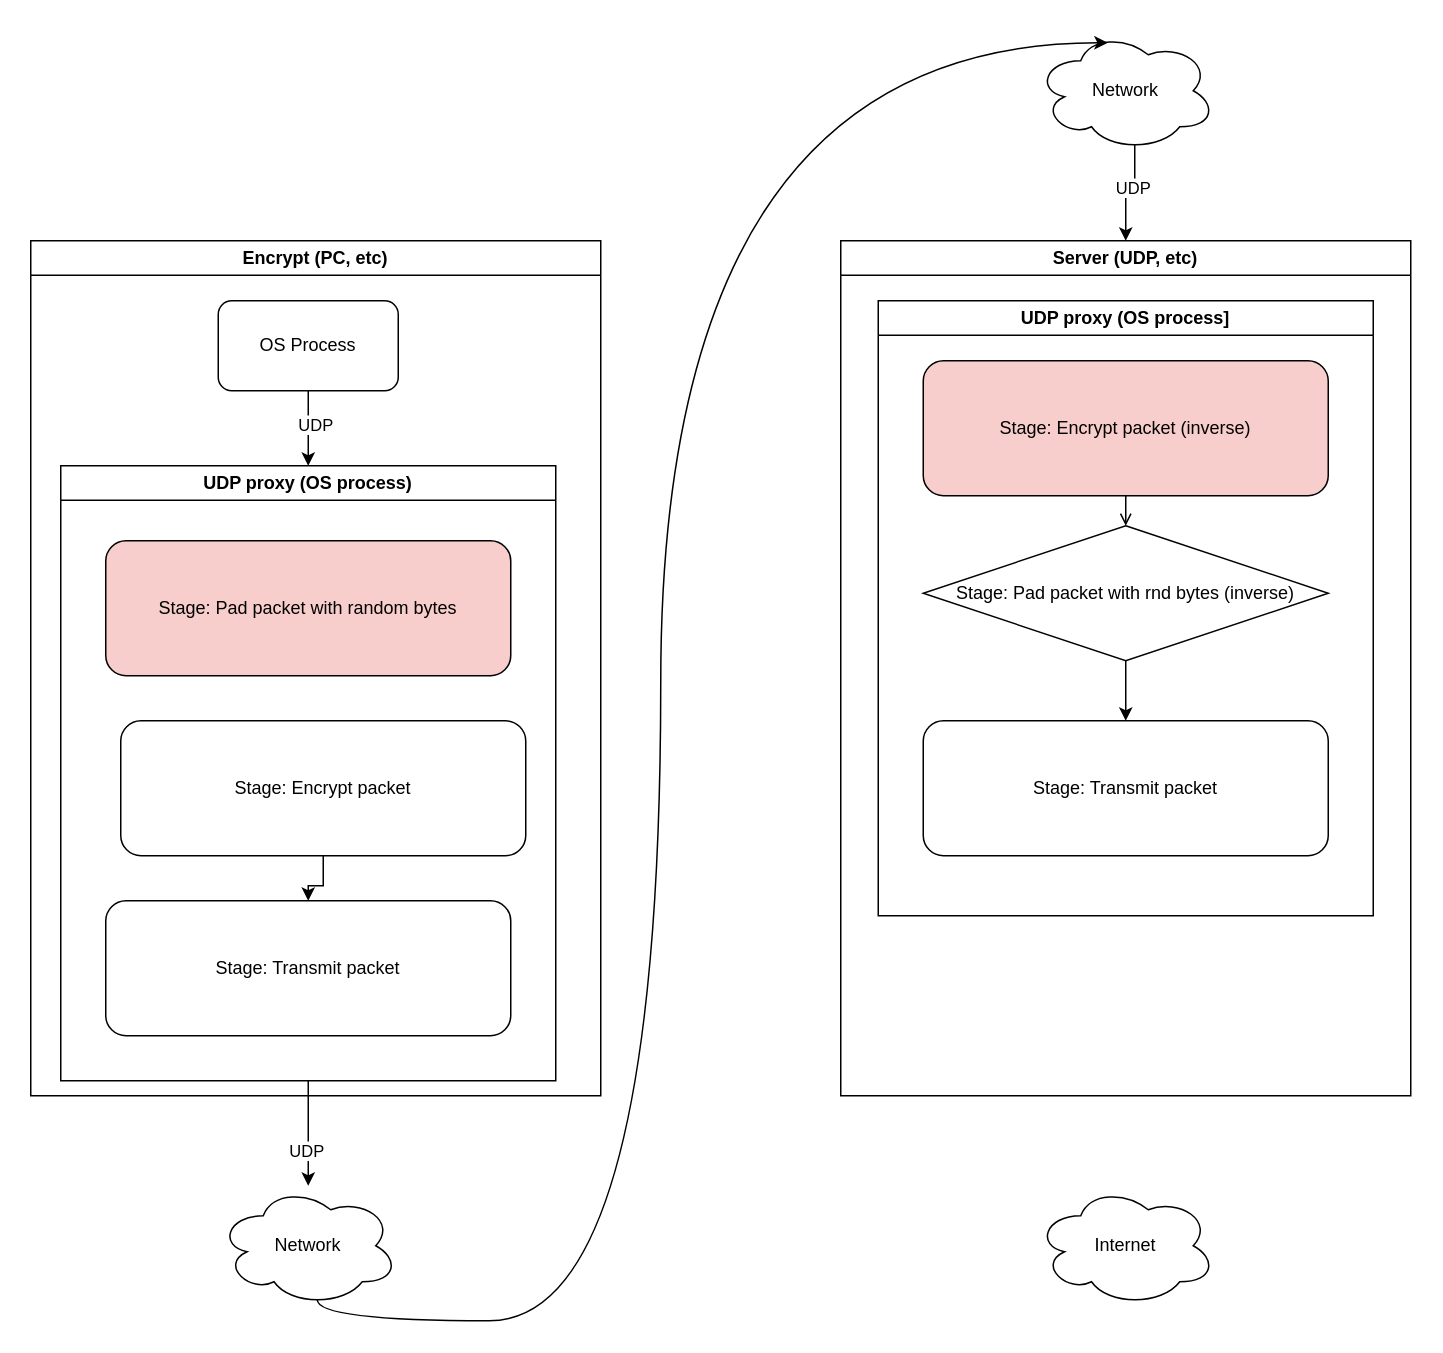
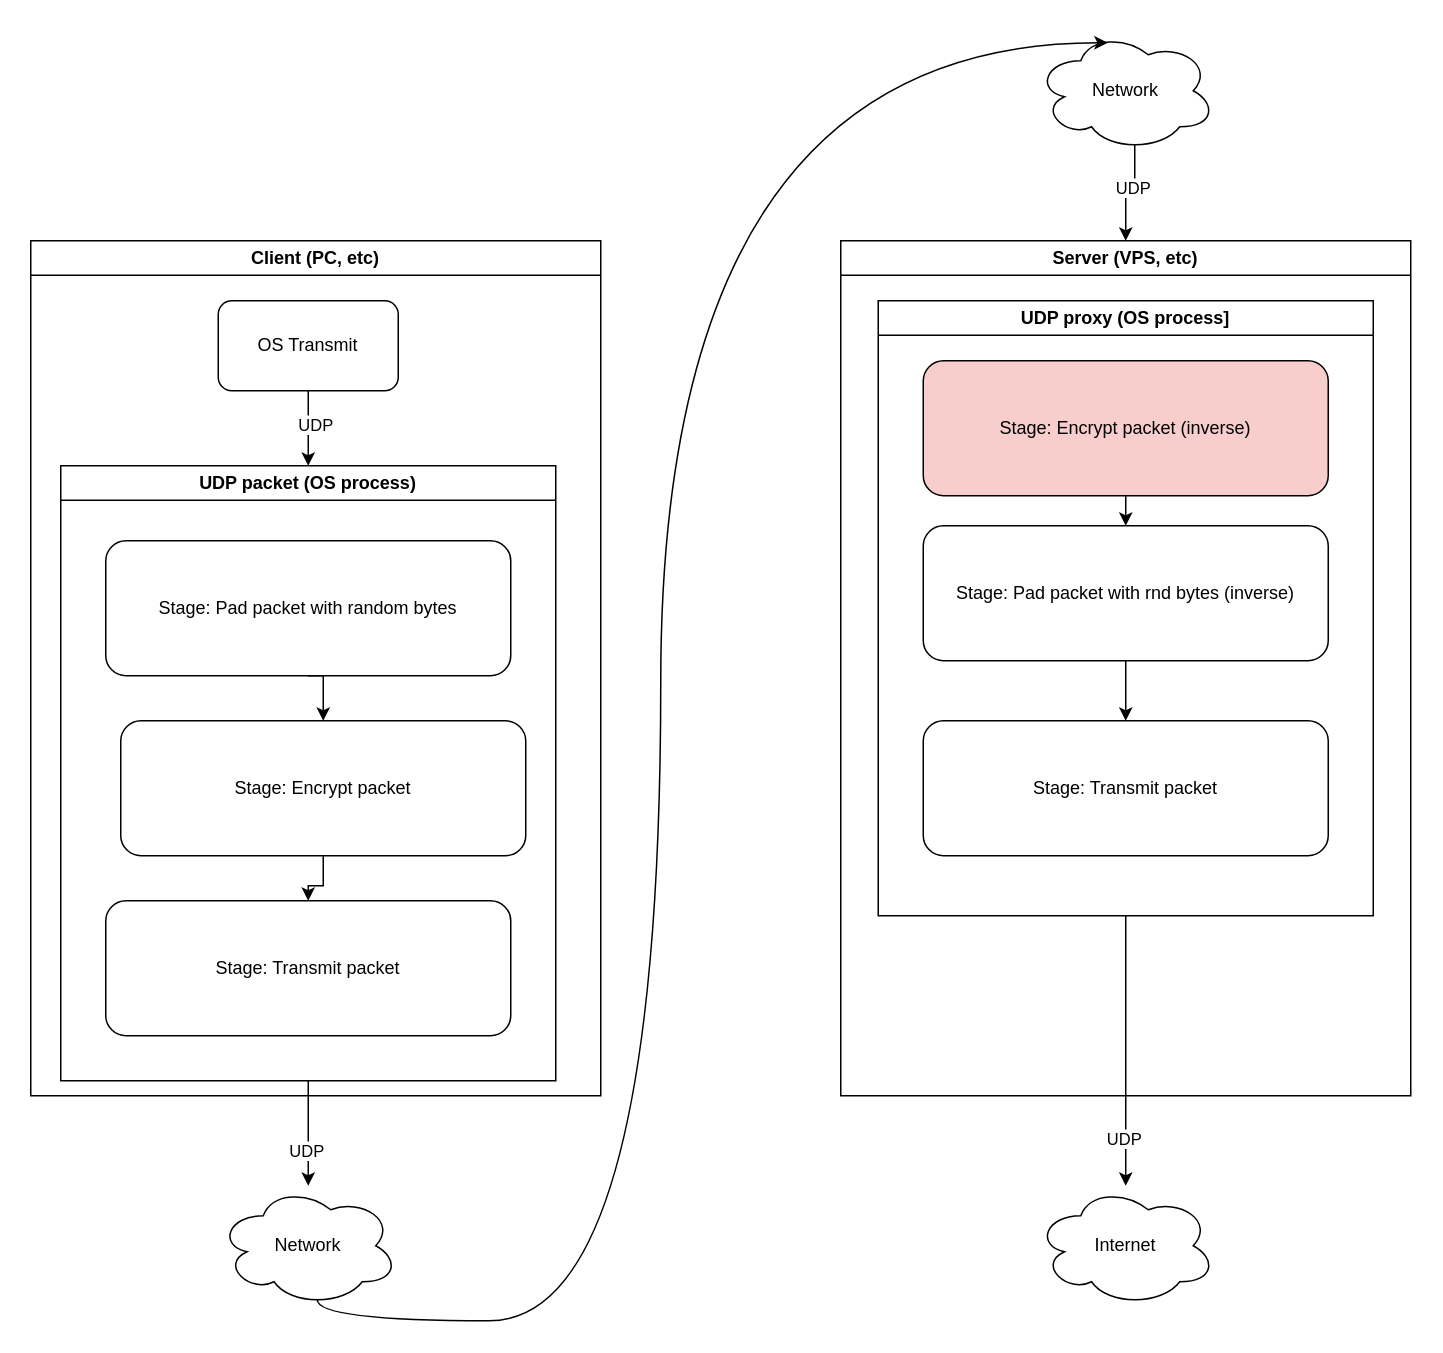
node "Encrypt (PC, etc)": label "Encrypt (PC, etc)" -> "Client (PC, etc)"
node "Server (UDP, etc)": label "Server (UDP, etc)" -> "Server (VPS, etc)"
node "OS Process": label "OS Process" -> "OS Transmit"
node "UDP proxy (OS process)": label "UDP proxy (OS process)" -> "UDP packet (OS process)"
edge "Stage: Encrypt packet (inverse)" -> "Stage: Pad packet with rnd bytes (inverse)": arrowhead open -> classic
node "Stage: Pad packet with rnd bytes (inverse)": shape diamond -> rounded rectangle
node "Stage: Pad packet with random bytes": fillcolor #f8cecc -> #ffffff
edge "Stage: Pad packet with random bytes" -> "Stage: Encrypt packet": added
edge "UDP proxy (OS process]" -> "Internet": added, label "UDP"
